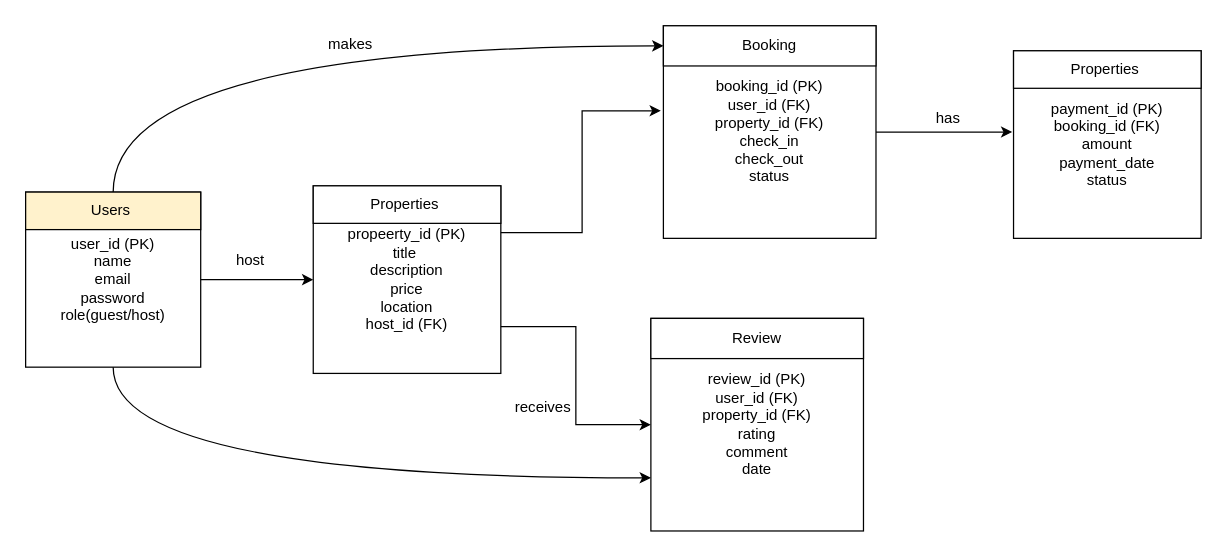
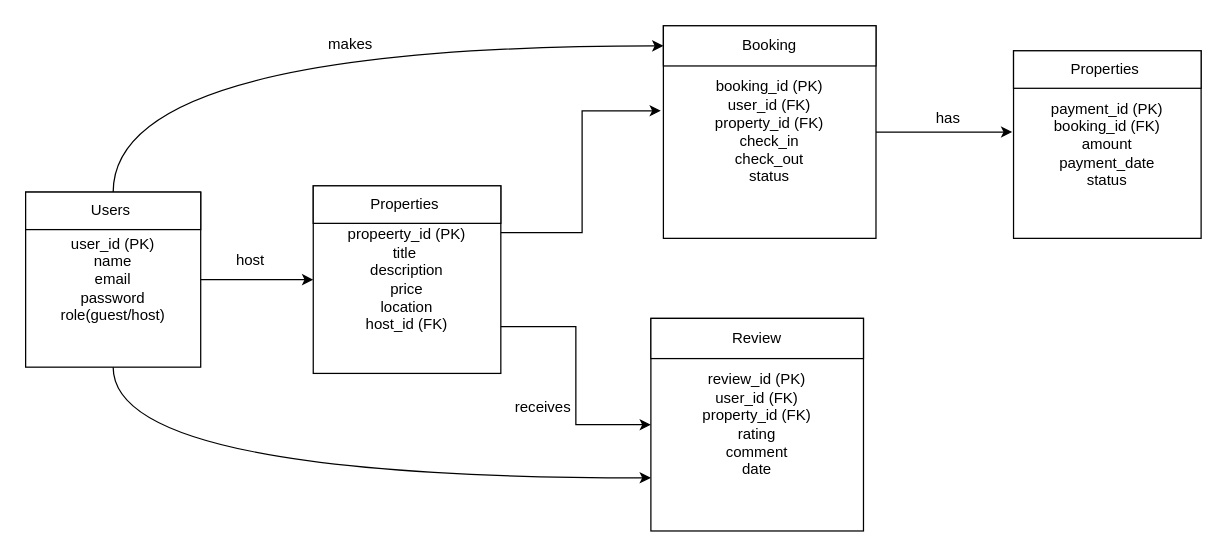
node "Users": fillcolor #fff2cc -> #ffffff
